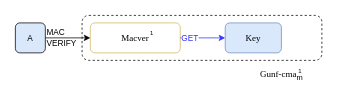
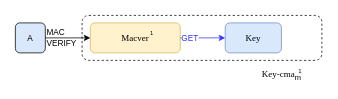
node "Macver": fillcolor #ffffff -> #fff2cc
node "Gunf-cmam": label "Gunf-cmam" -> "Key-cmam"
